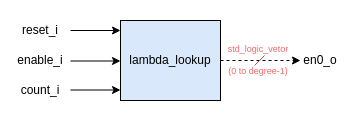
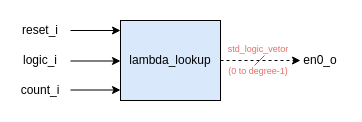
node "enable_i": label "enable_i" -> "logic_i"
